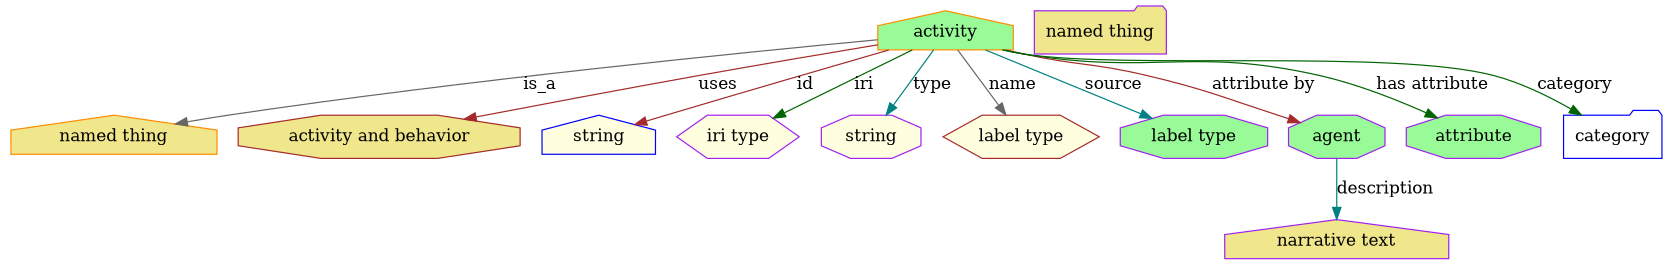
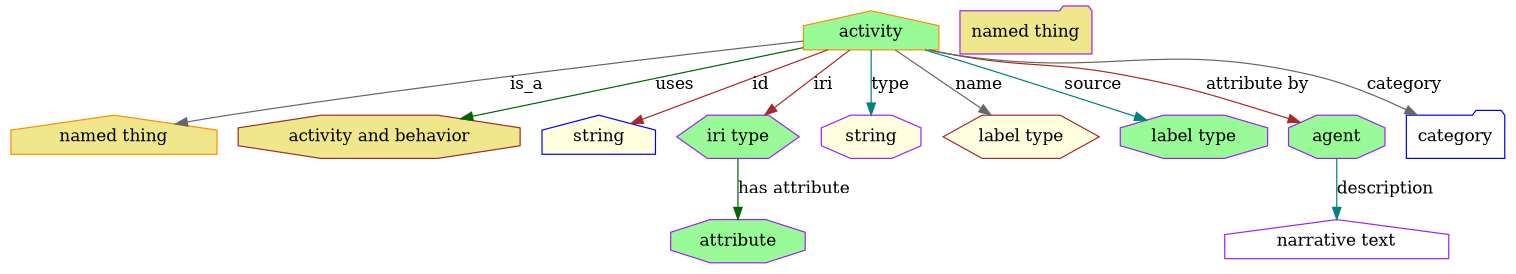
edge "activity" -> "category": color darkgreen -> gray40
edge "activity" -> "attribute": now "iri type" -> "attribute"
edge "activity" -> "activity and behavior": color brown -> darkgreen
edge "activity" -> "iri type": color darkgreen -> brown
node "iri type": fillcolor lightyellow -> palegreen
node "narrative text": fillcolor khaki -> white
